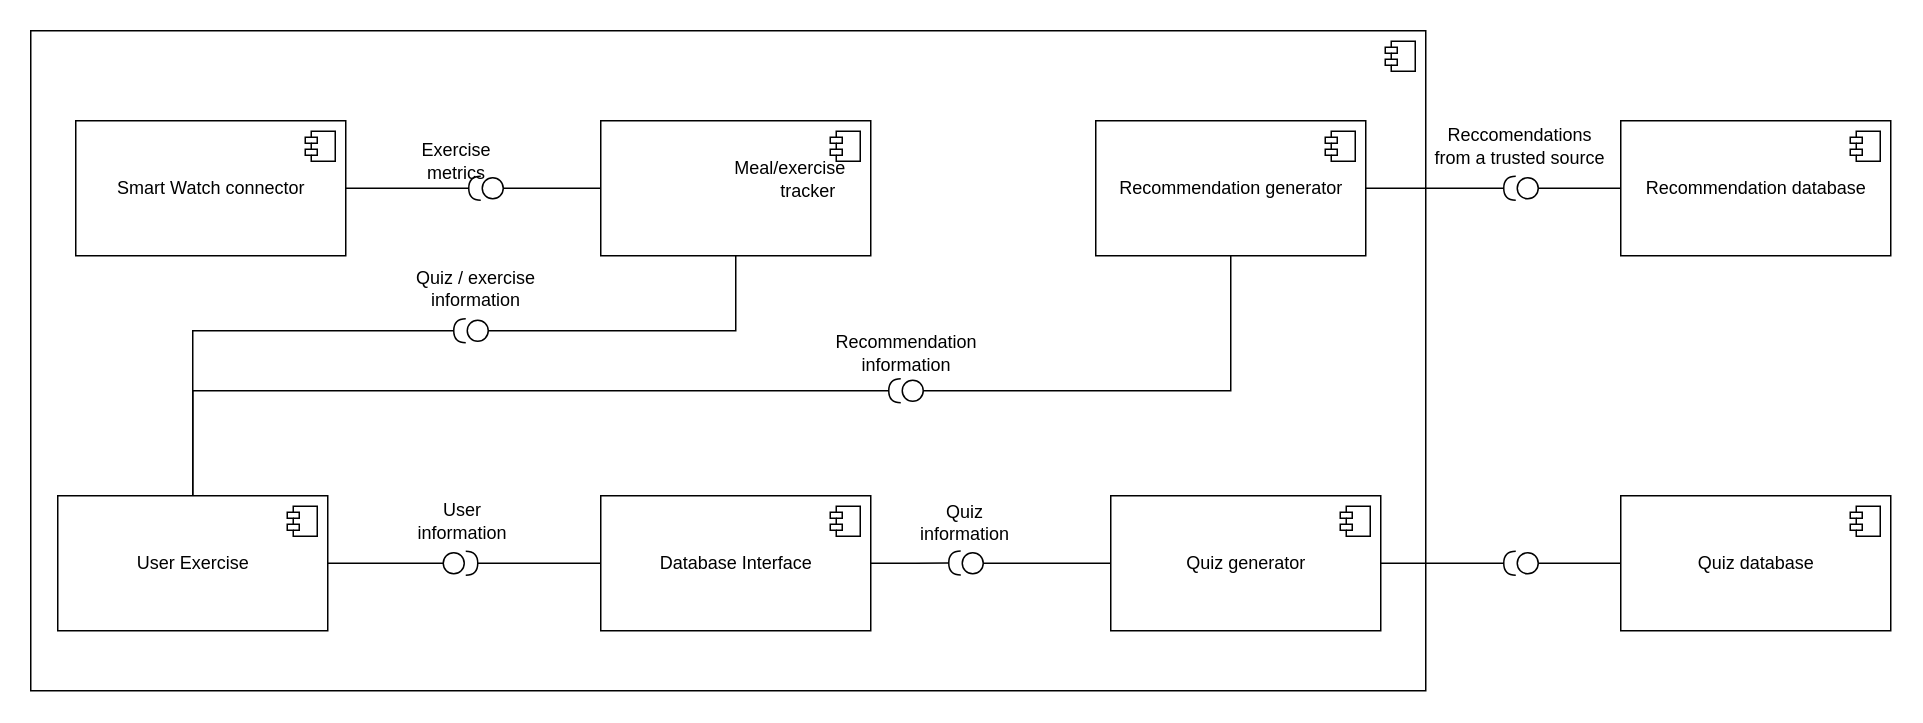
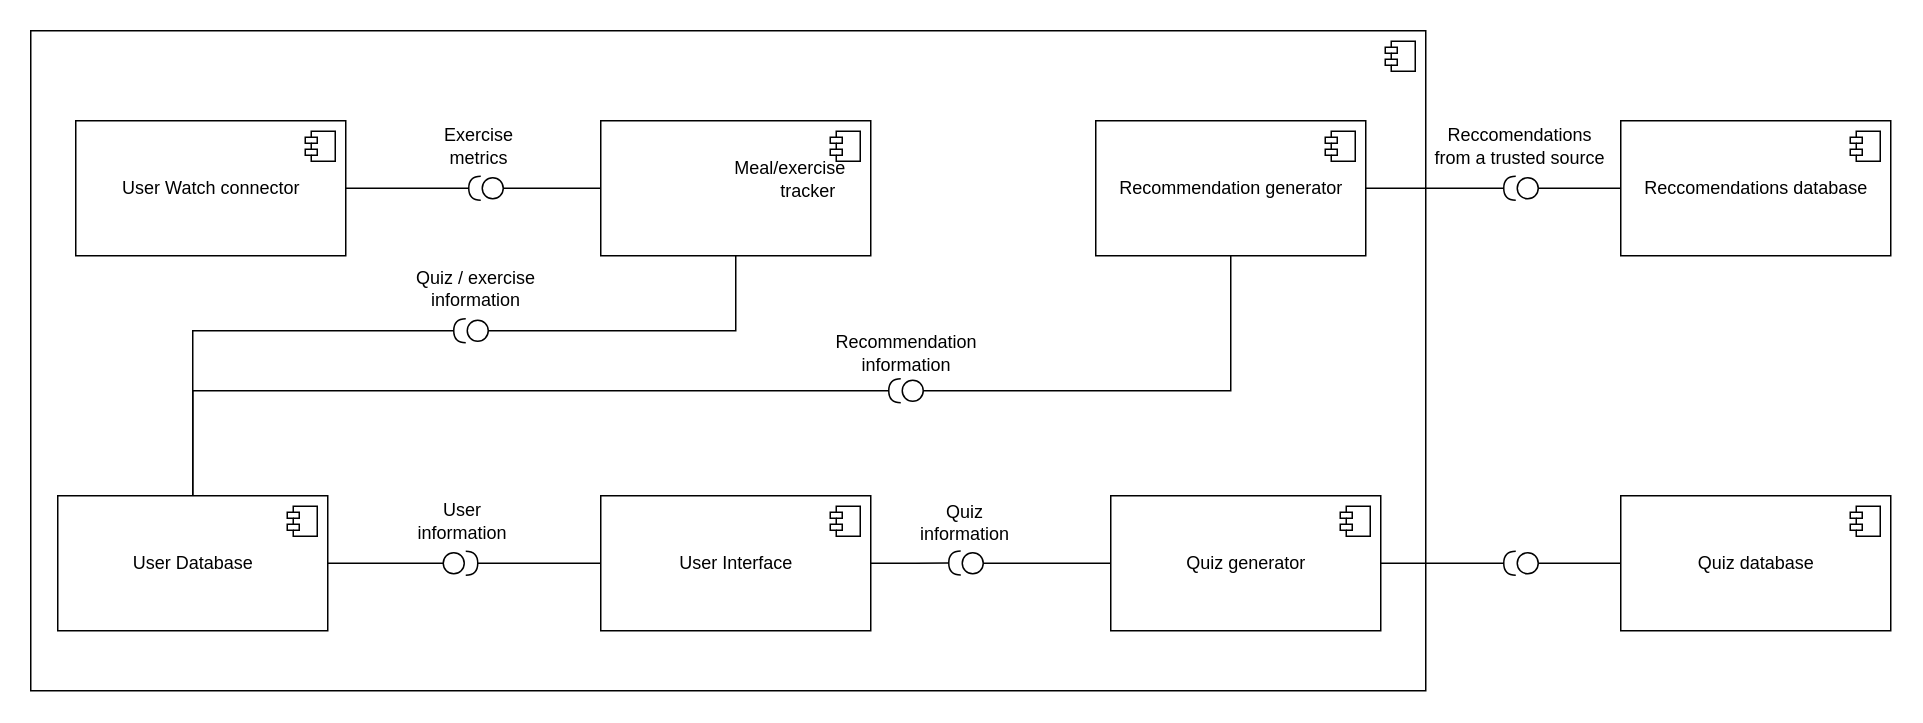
node "Exercise metrics": moved (457, 161) -> (479, 146)
node "Smart Watch connector": label "Smart Watch connector" -> "User Watch connector"
node "Recommendation database": label "Recommendation database" -> "Reccomendations database"
node "User Exercise": label "User Exercise" -> "User Database"
node "Database Interface": label "Database Interface" -> "User Interface"
